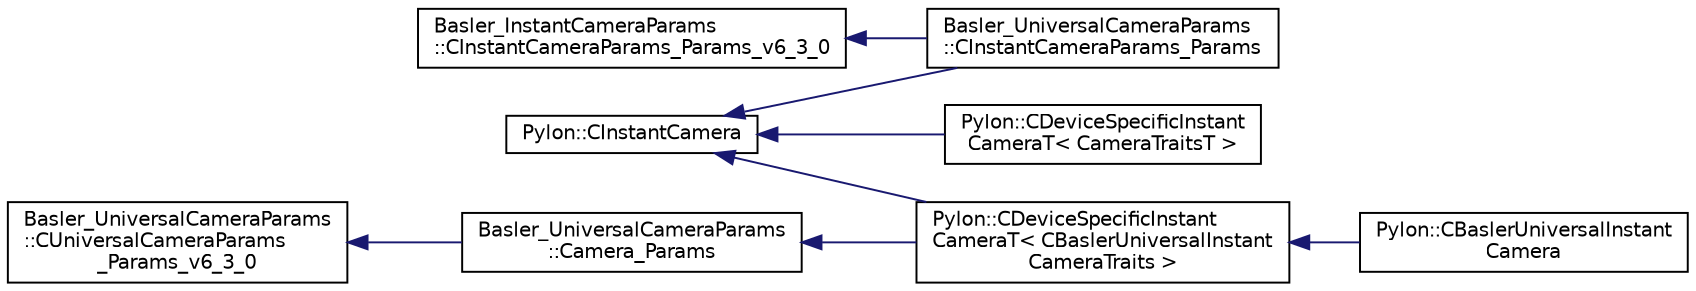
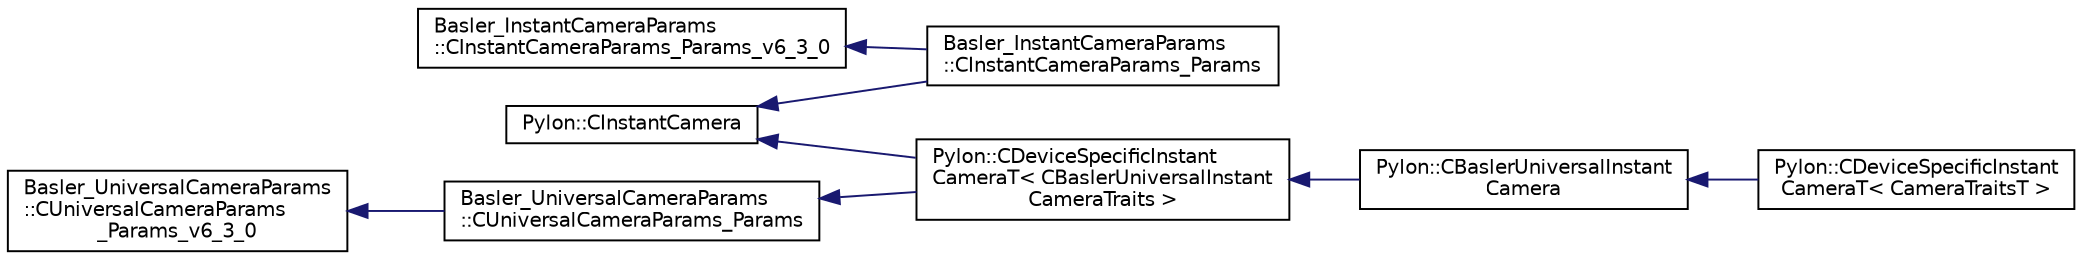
node "Basler_UniversalCameraParams ::CInstantCameraParams_Params": label "Basler_UniversalCameraParams ::CInstantCameraParams_Params" -> "Basler_InstantCameraParams ::CInstantCameraParams_Params"
edge "Pylon::CDeviceSpecificInstant CameraT< CameraTraitsT >" -> "Pylon::CInstantCamera": now "Pylon::CDeviceSpecificInstant CameraT< CameraTraitsT >" -> "Pylon::CBaslerUniversalInstant Camera"
node "Basler_UniversalCameraParams ::Camera_Params": label "Basler_UniversalCameraParams ::Camera_Params" -> "Basler_UniversalCameraParams ::CUniversalCameraParams_Params"
